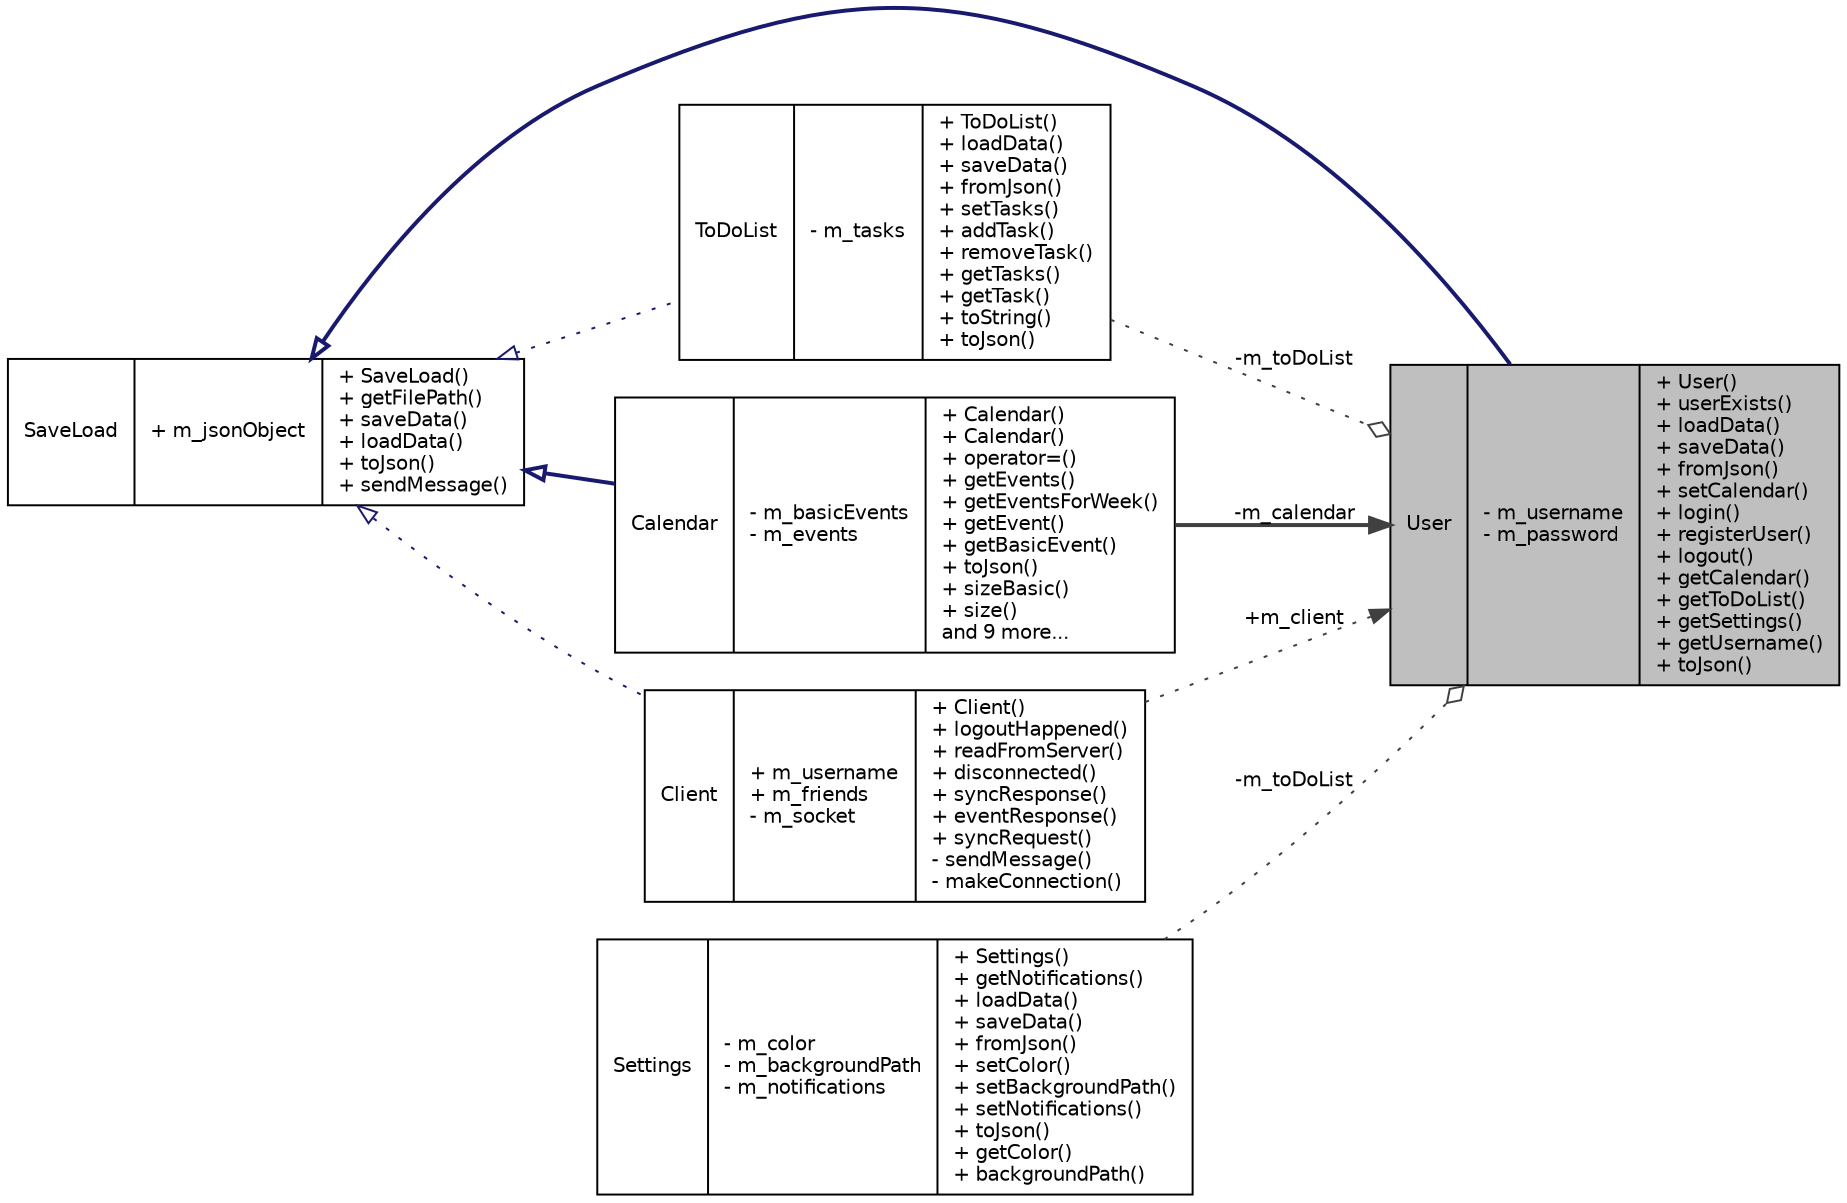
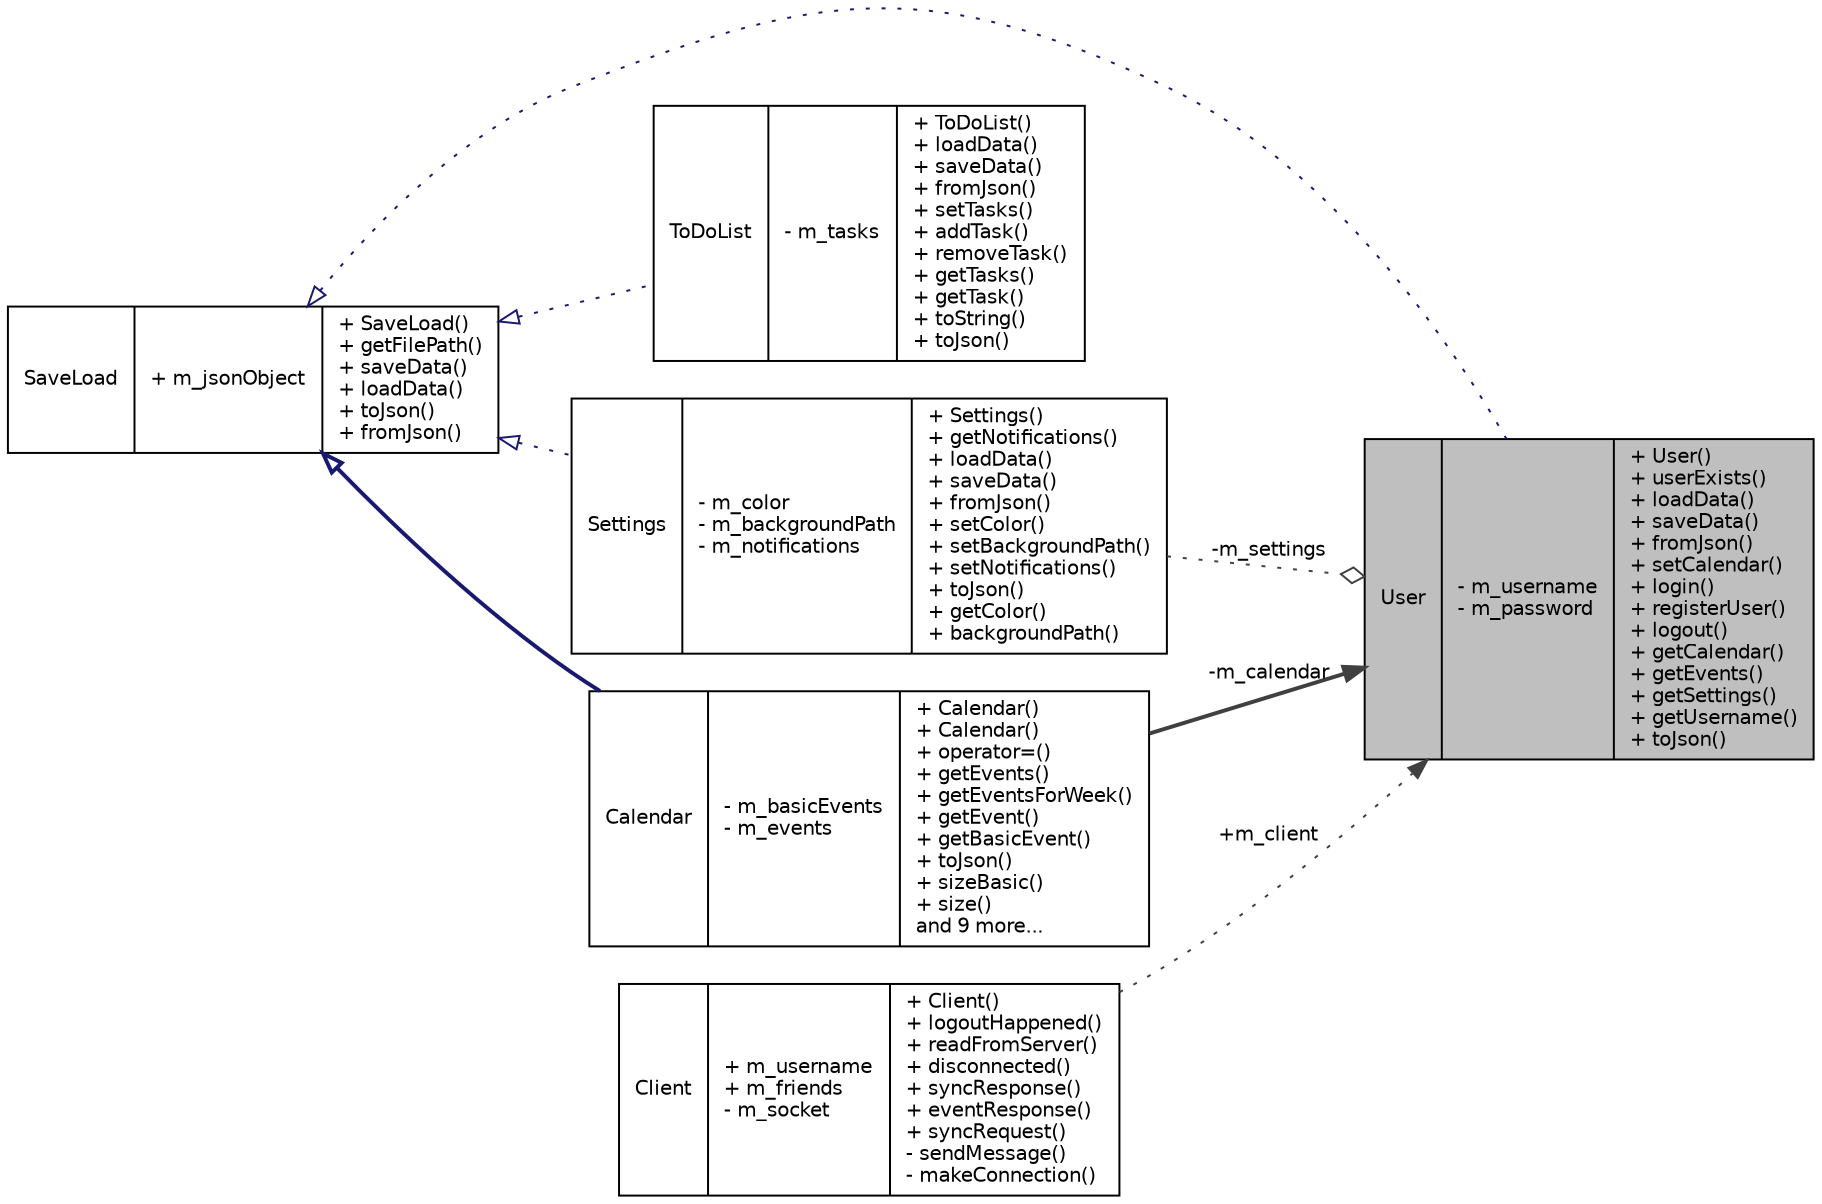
edge "User" -> "SaveLoad": style bold -> dotted
edge "ToDoList" -> "User": removed, label "-m_toDoList"
node "SaveLoad": text "+ sendMessage()" -> "+ fromJson()"
node "User": text "+ getToDoList()" -> "+ getEvents()"
edge "Client" -> "SaveLoad": now "Settings" -> "SaveLoad"
edge "Settings" -> "User": label " -m_toDoList" -> " -m_settings"
